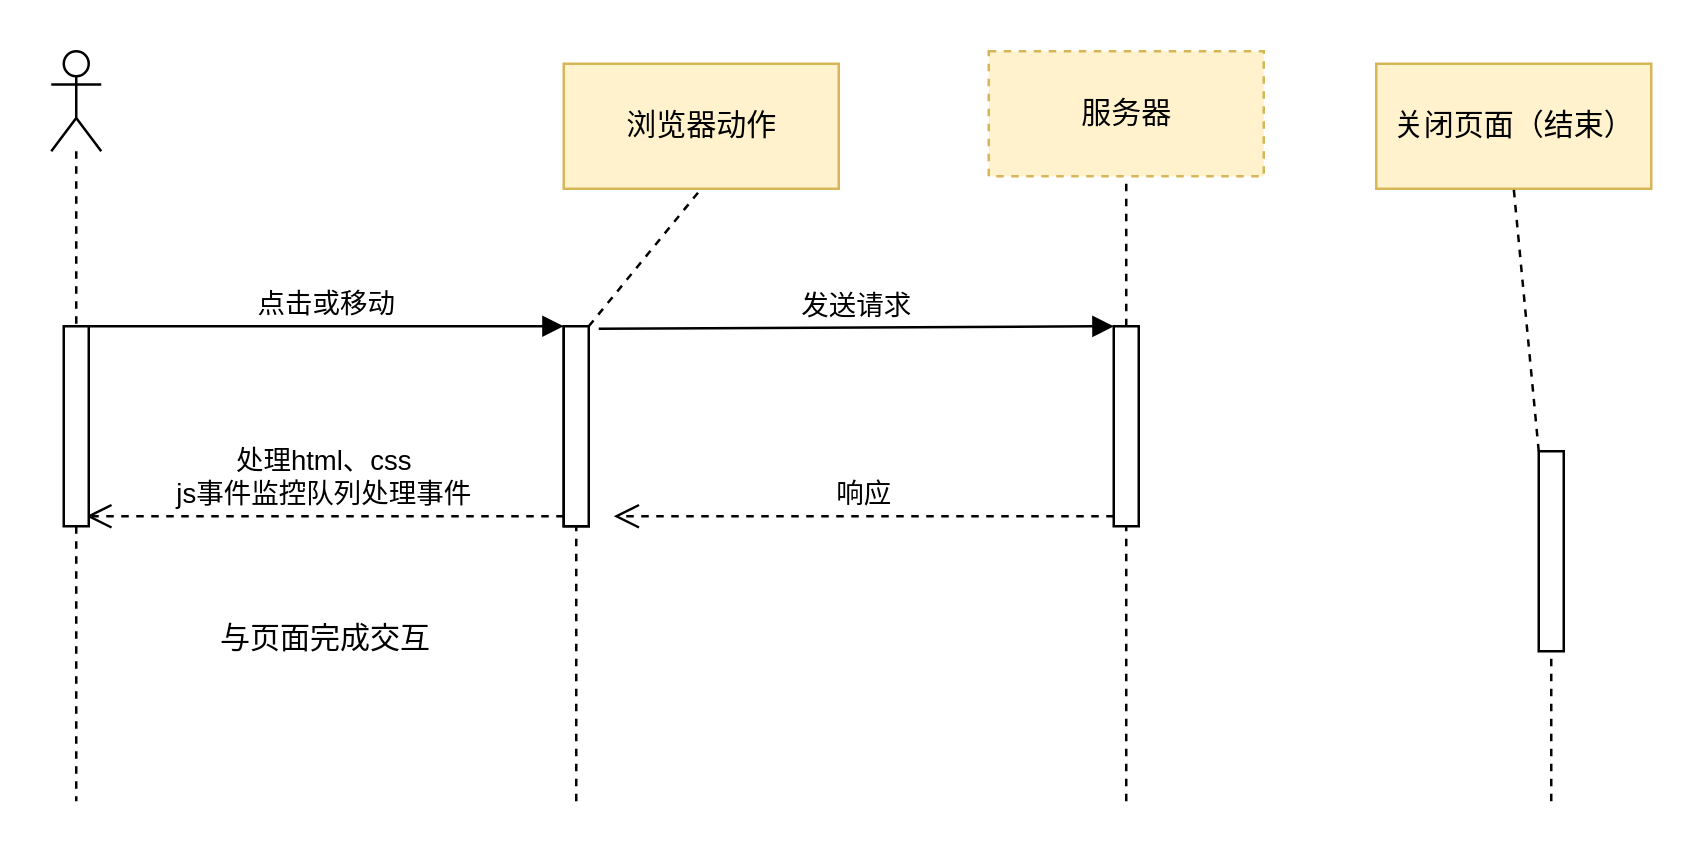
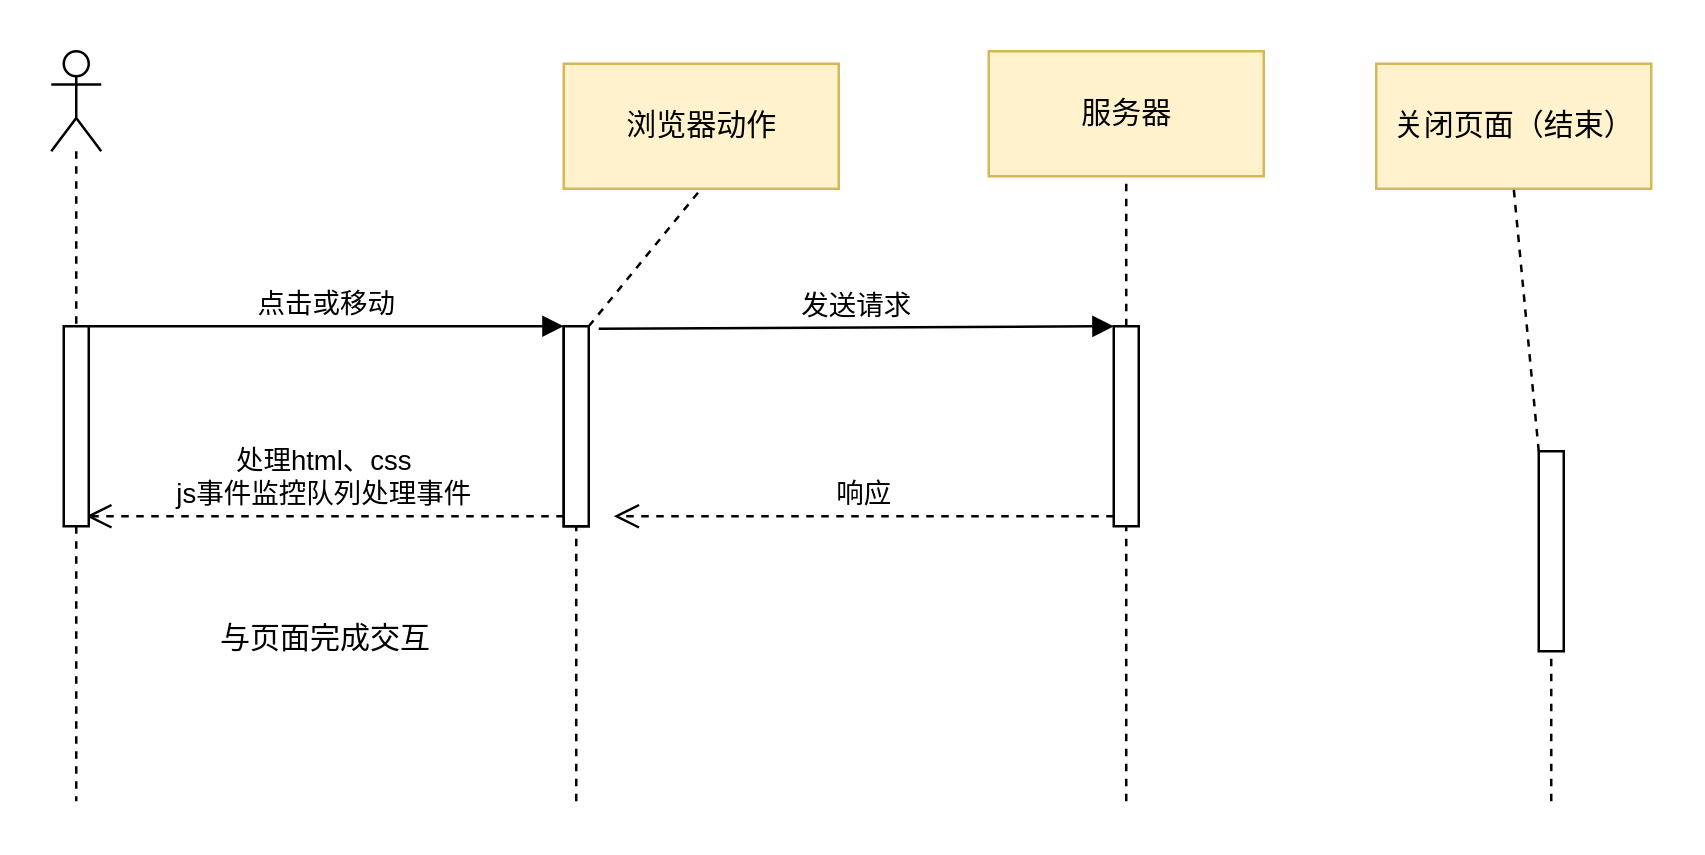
node "服务器": style dashed -> solid
